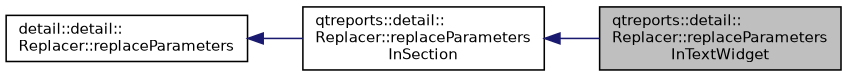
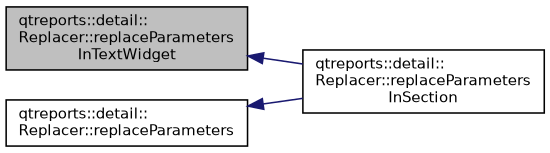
node "detail::detail:: Replacer::replaceParameters": label "detail::detail:: Replacer::replaceParameters" -> "qtreports::detail:: Replacer::replaceParameters"
edge "qtreports::detail:: Replacer::replaceParameters InTextWidget" -> "qtreports::detail:: Replacer::replaceParameters InSection": reversed
